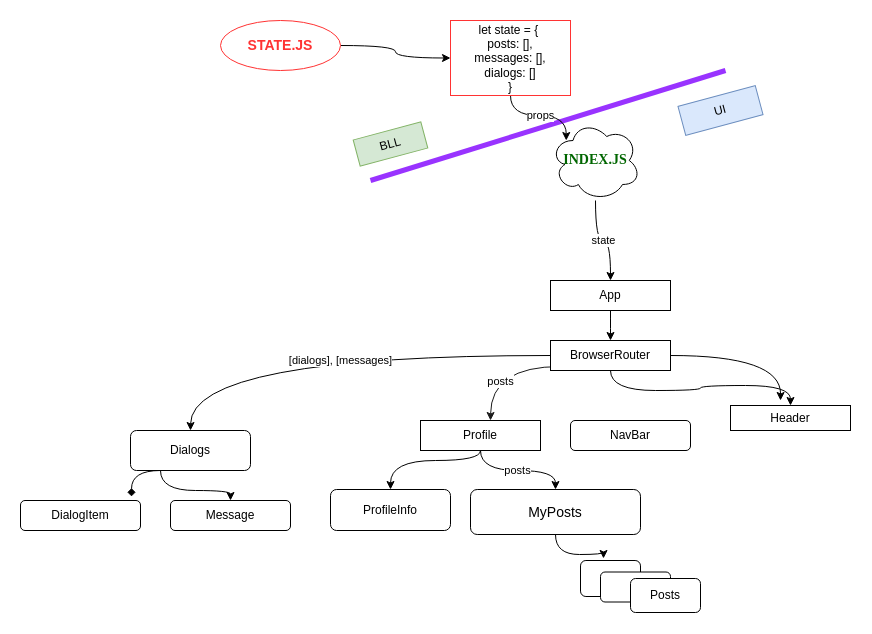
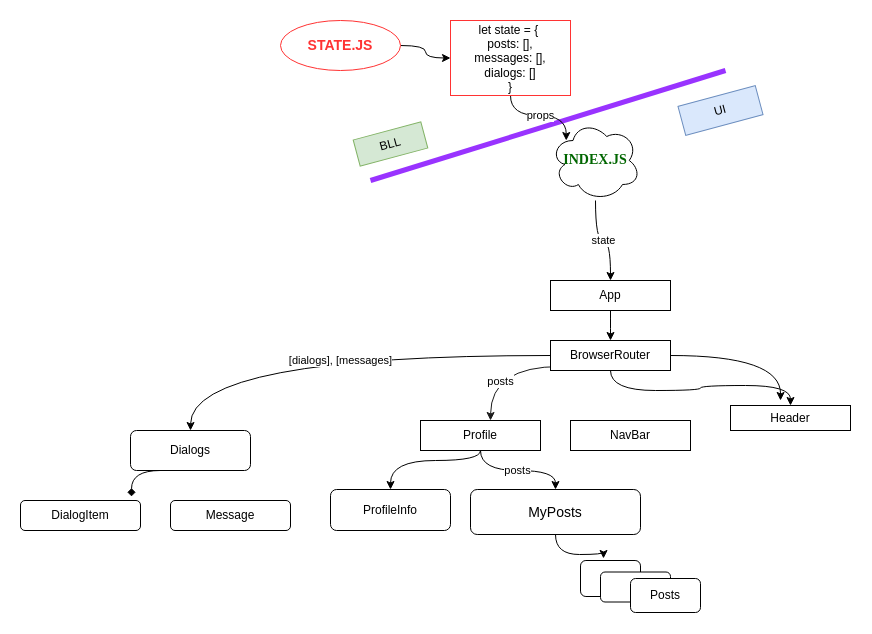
node "STATE.JS": moved (281, 46) -> (341, 46)
node "NavBar": shape rounded rectangle -> rectangle
edge "Dialogs" -> "Message": removed
